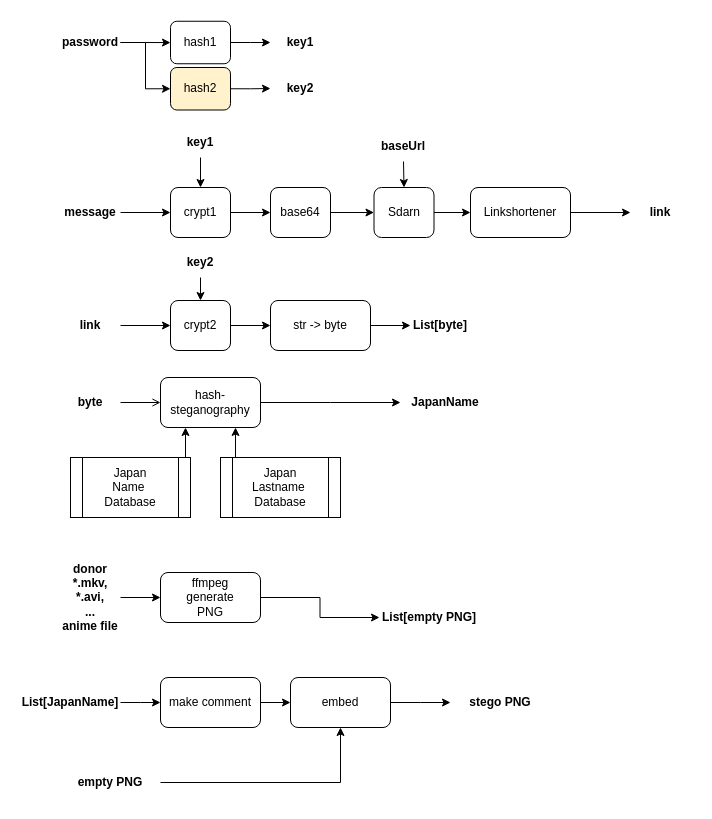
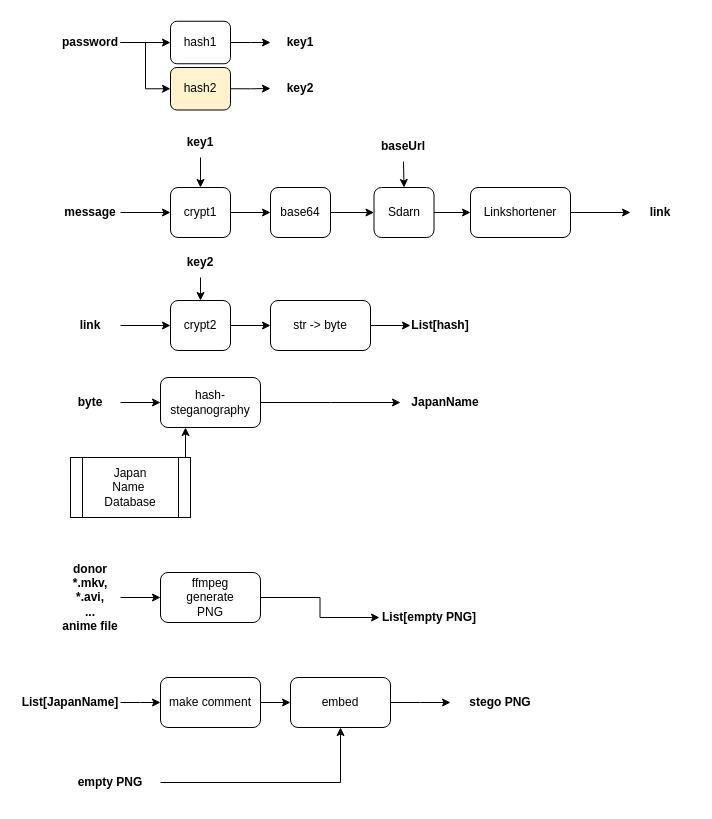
node "List[byte]": label "List[byte]" -> "List[hash]"
edge "byte" -> "hash-steganography": arrowhead open -> classic
edge "Japan Lastname Database" -> "hash-steganography": removed
node "Japan Lastname Database": removed
